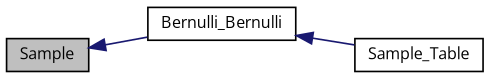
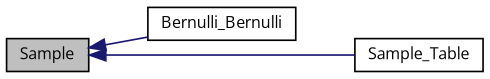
edge "Sample_Table" -> "Bernulli_Bernulli": now "Sample_Table" -> "Sample"
